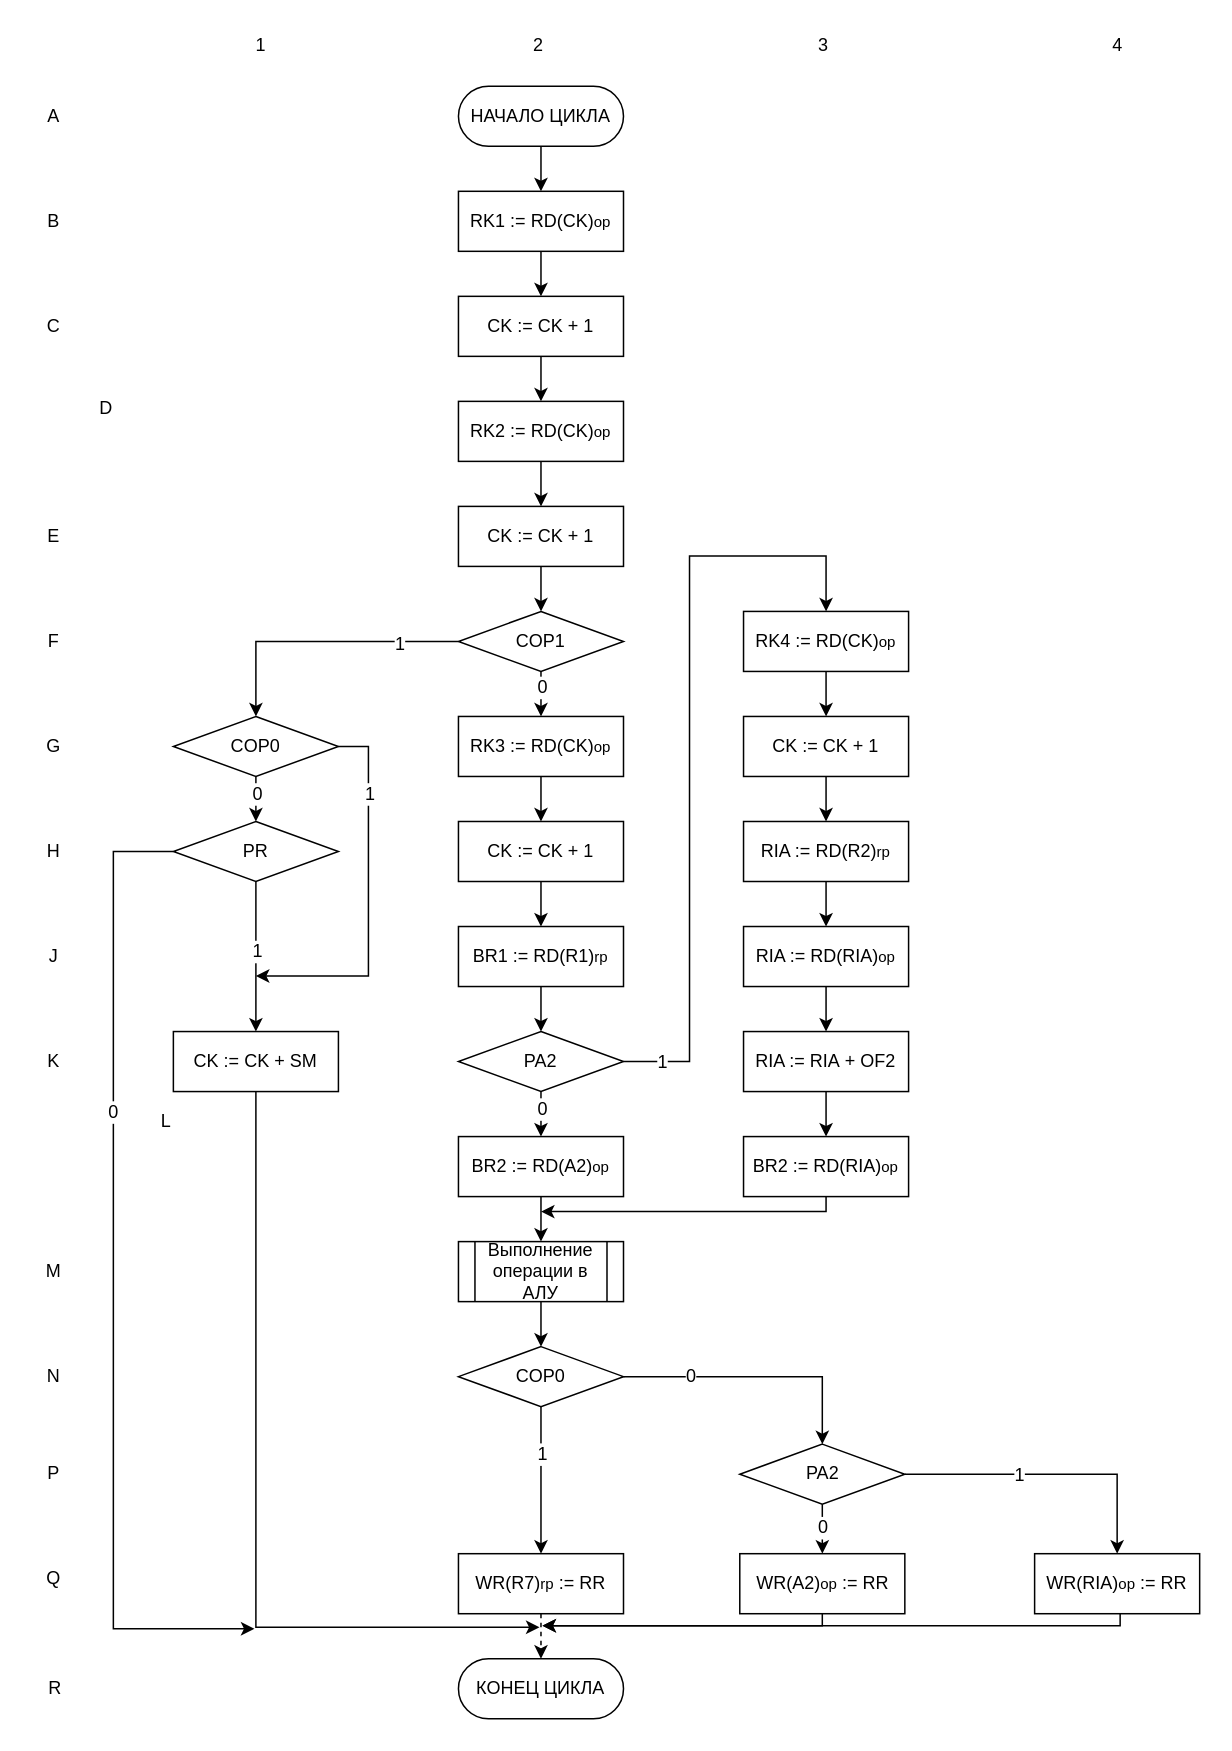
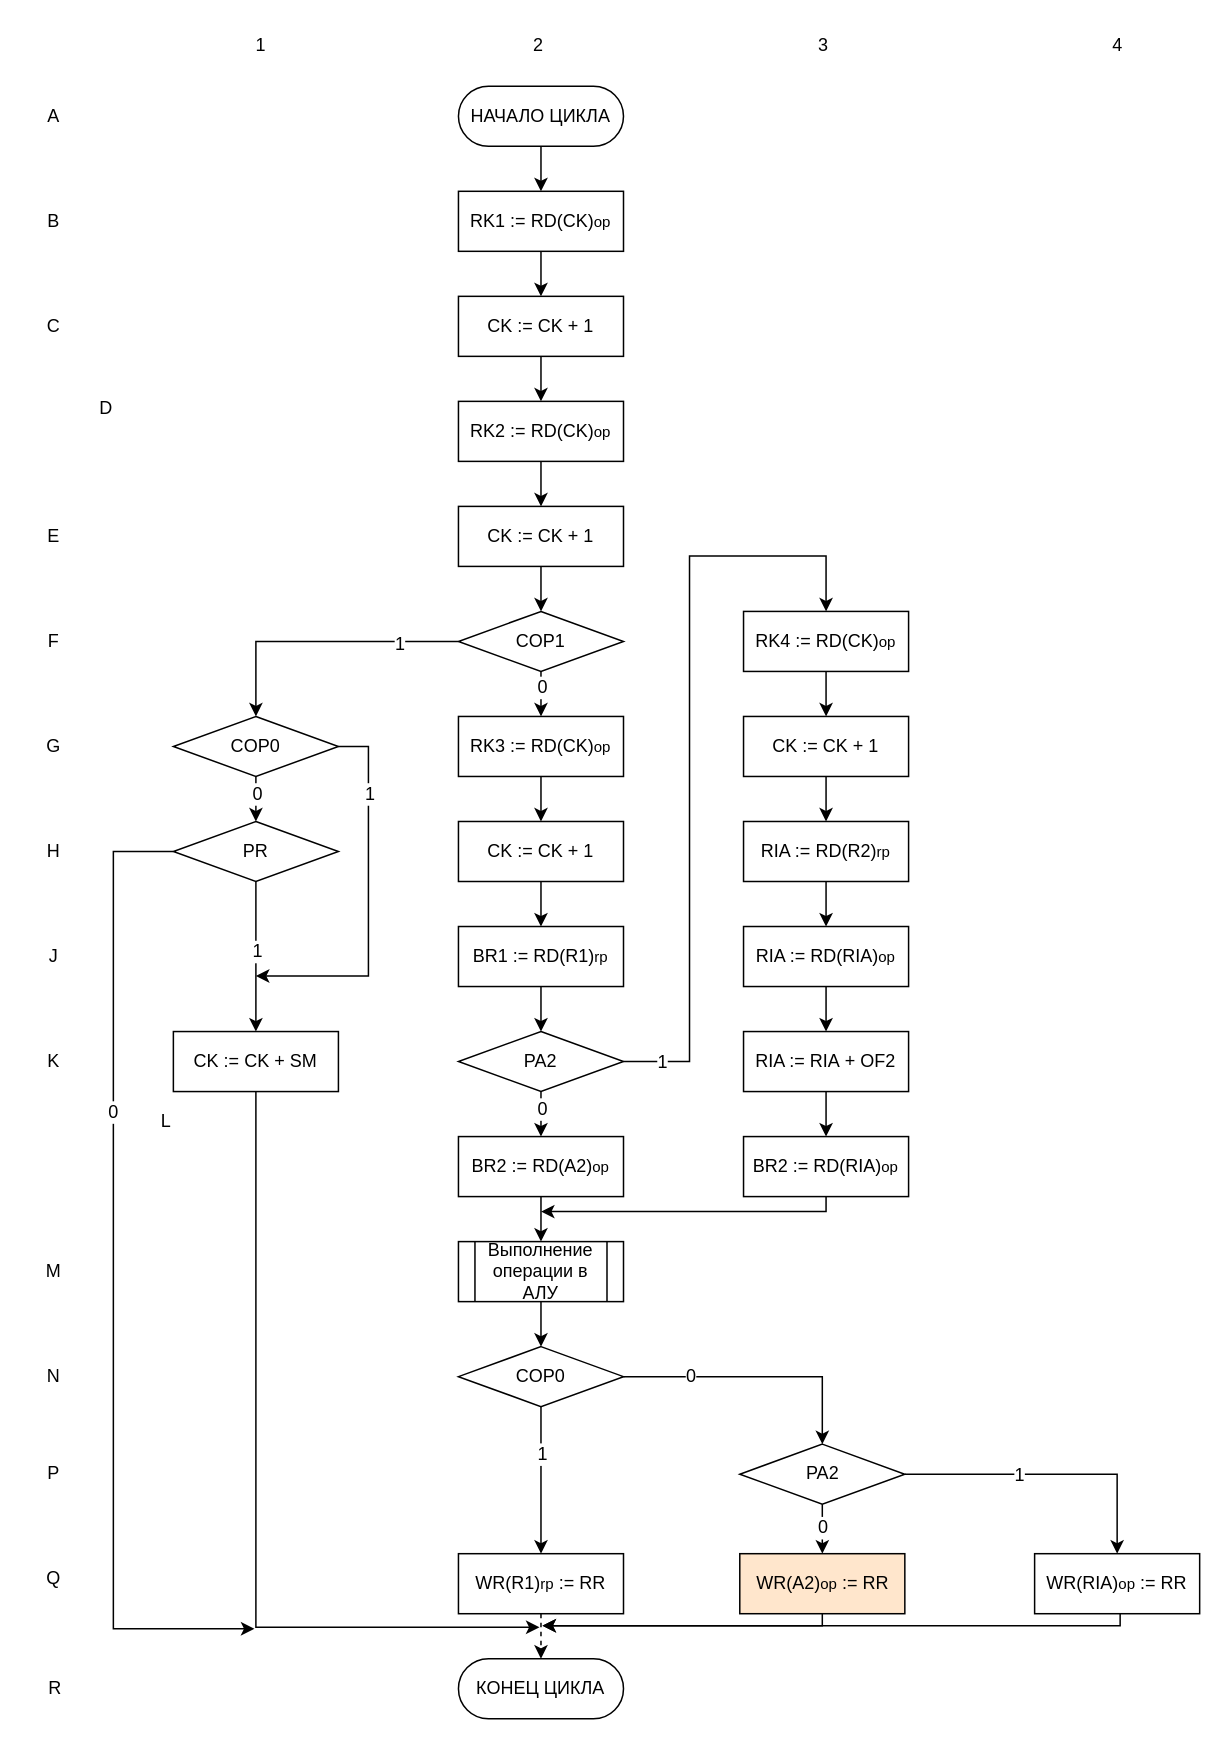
node "WR(R7)rp := RR": label "WR(R7)rp := RR" -> "WR(R1)rp := RR"
node "WR(A2)op := RR": fillcolor #ffffff -> #ffe6cc
